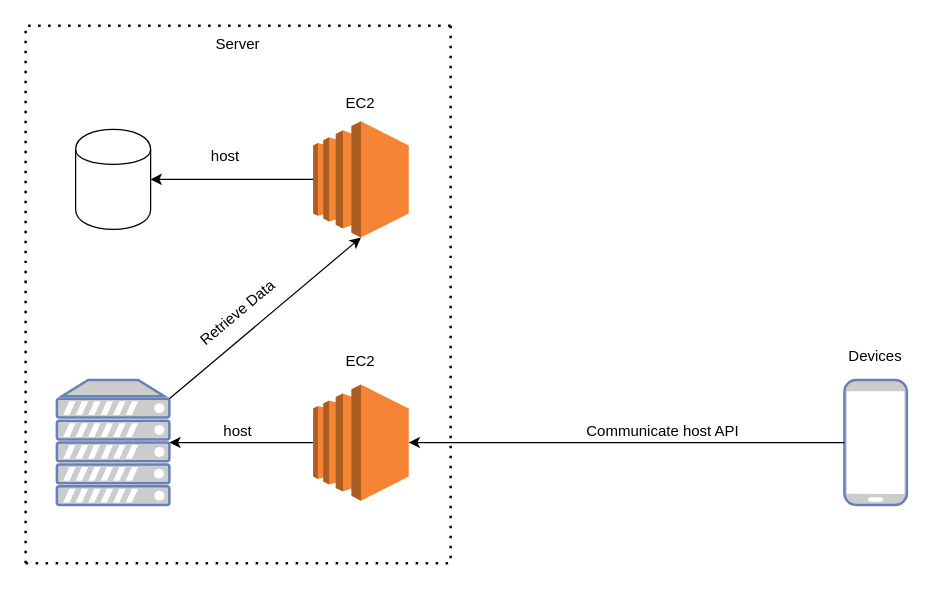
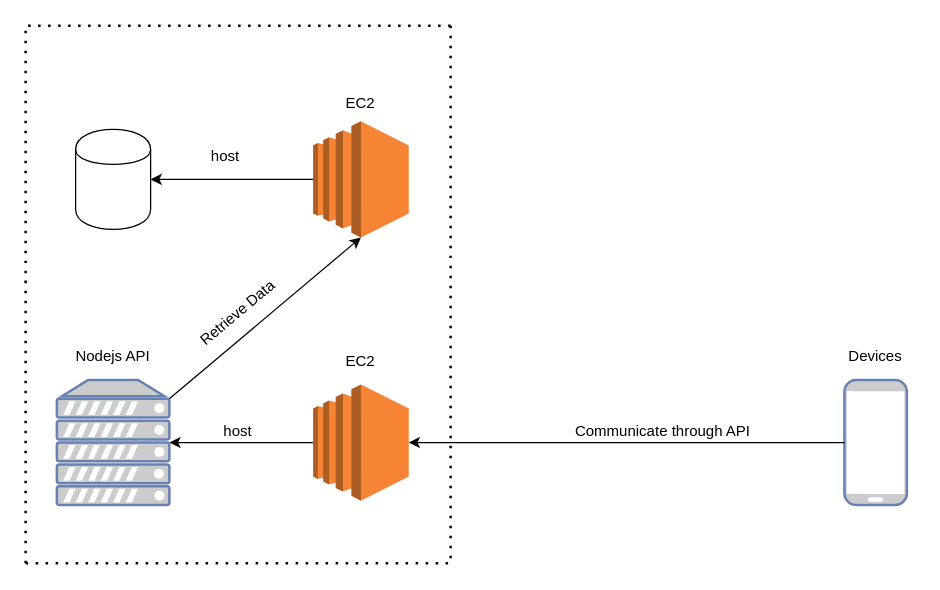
node "Server": removed
node "Nodejs API": added
node "Communicate host API": label "Communicate host API" -> "Communicate through API"
